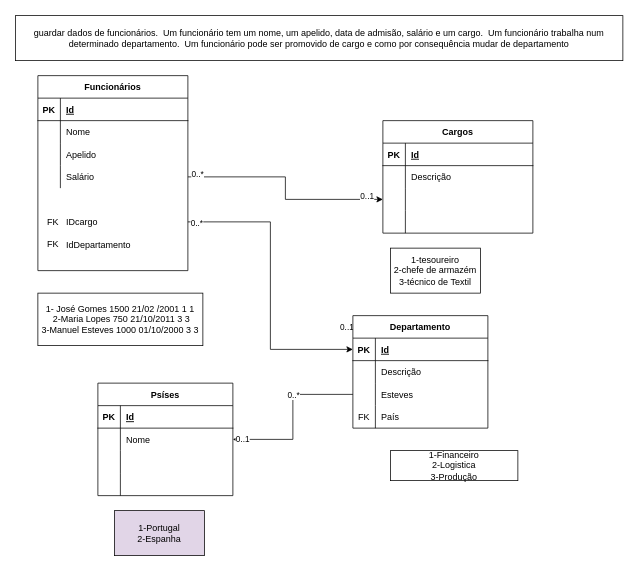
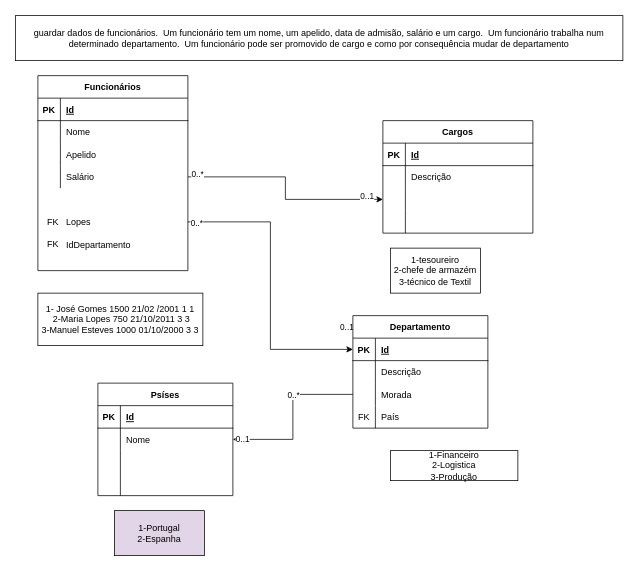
node "IDcargo": label "IDcargo" -> "Lopes"
node "Esteves": label "Esteves" -> "Morada"
